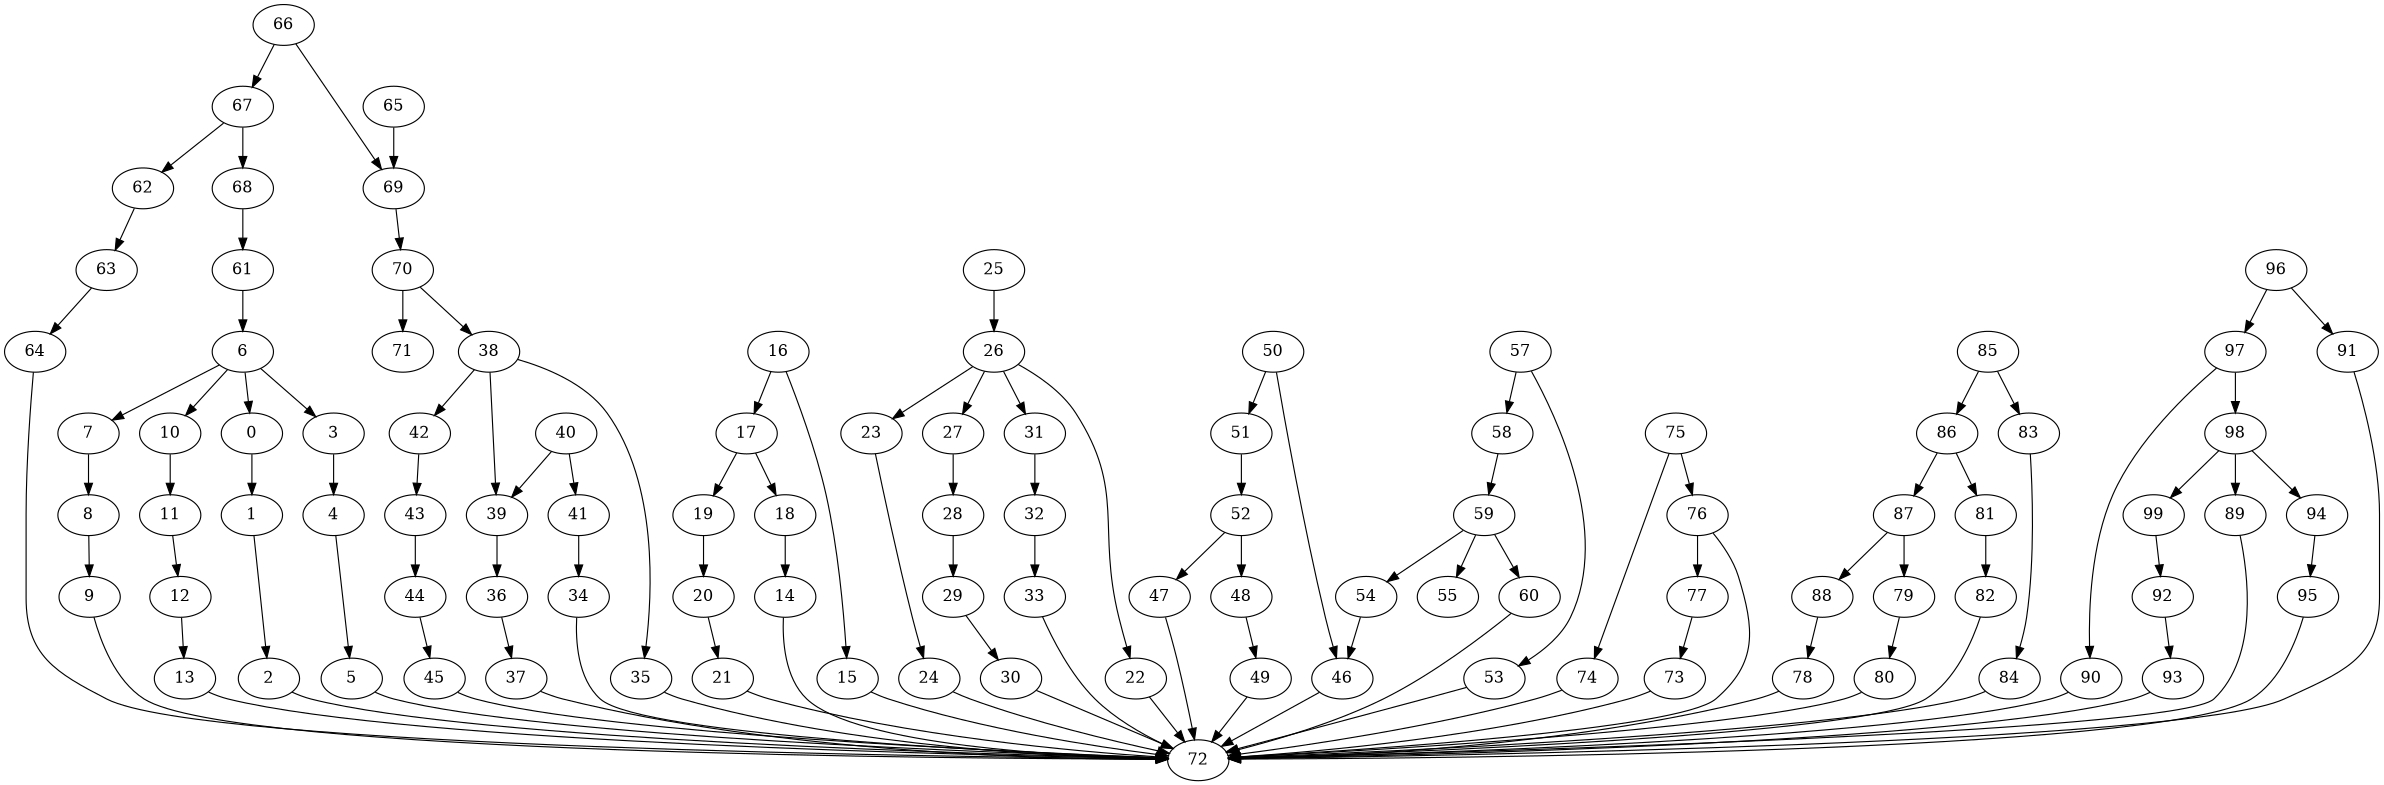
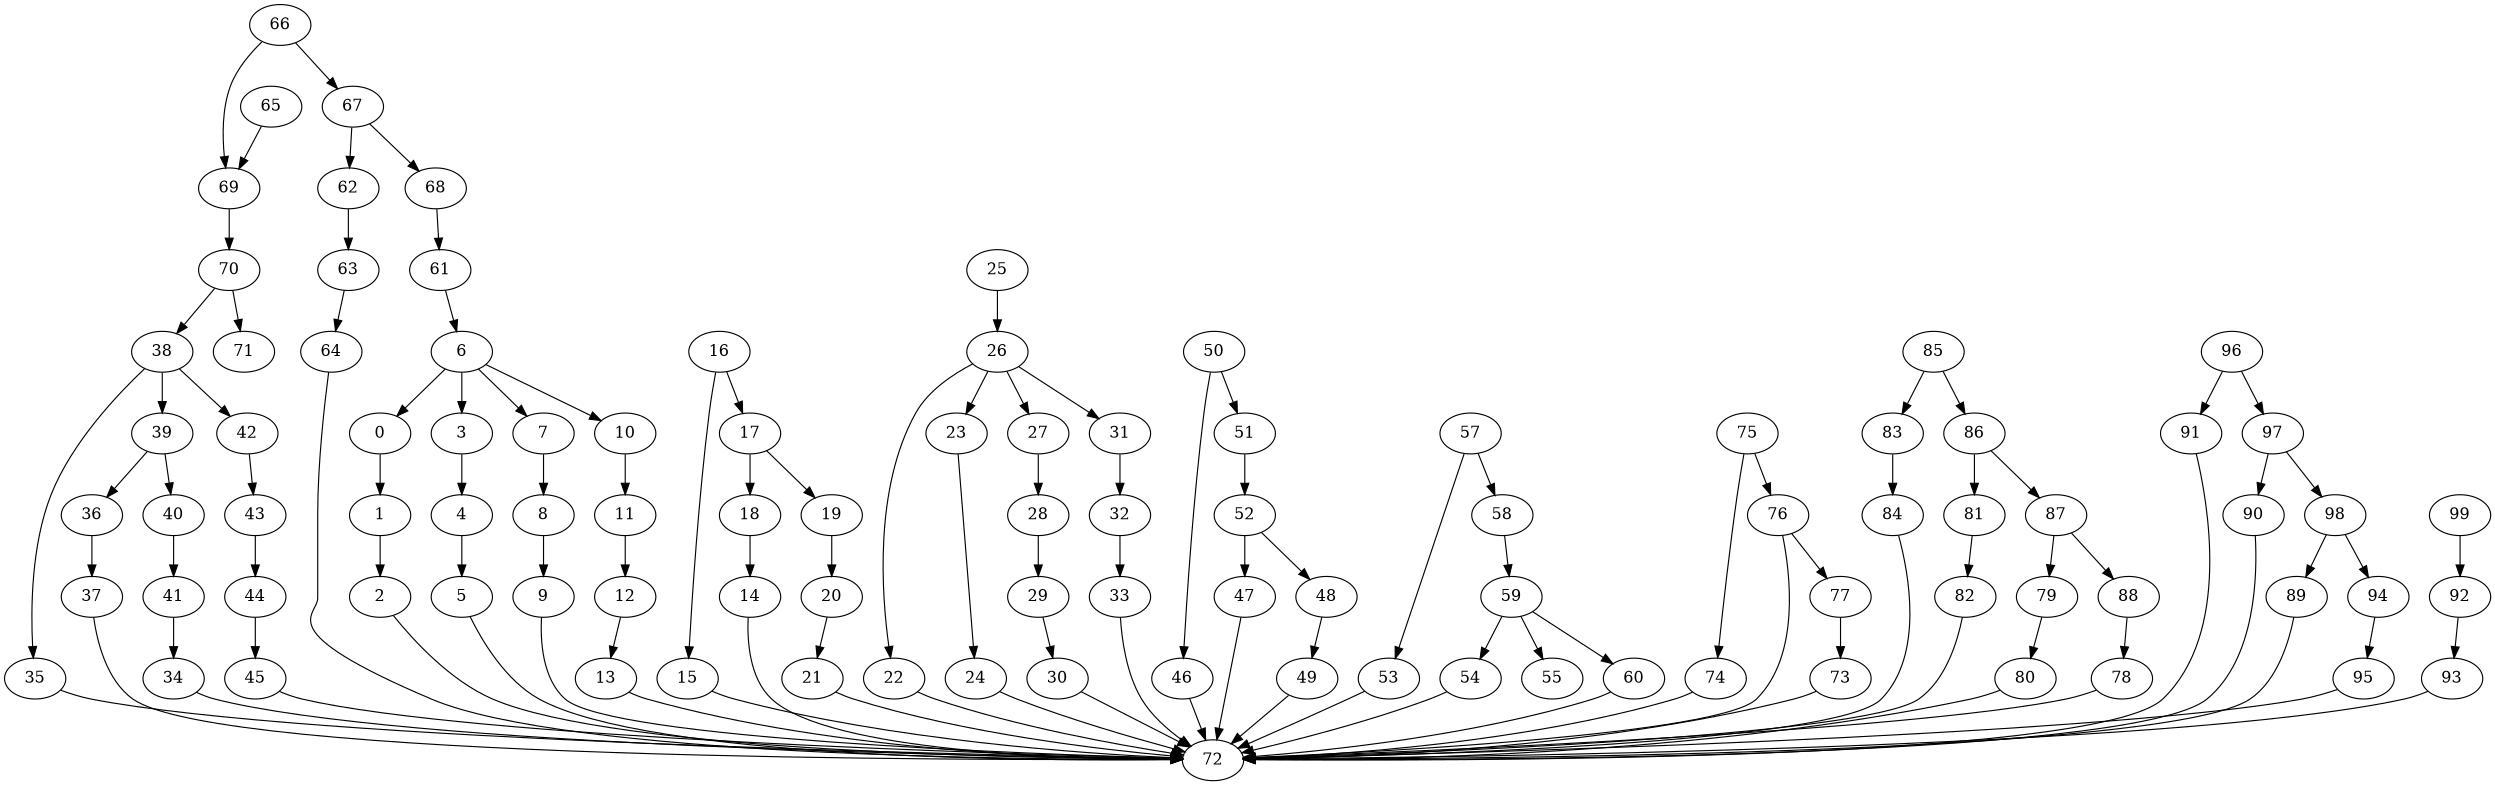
edge "40" -> "39": reversed
edge "98" -> "99": removed
edge "54" -> "46": now "54" -> "72"
